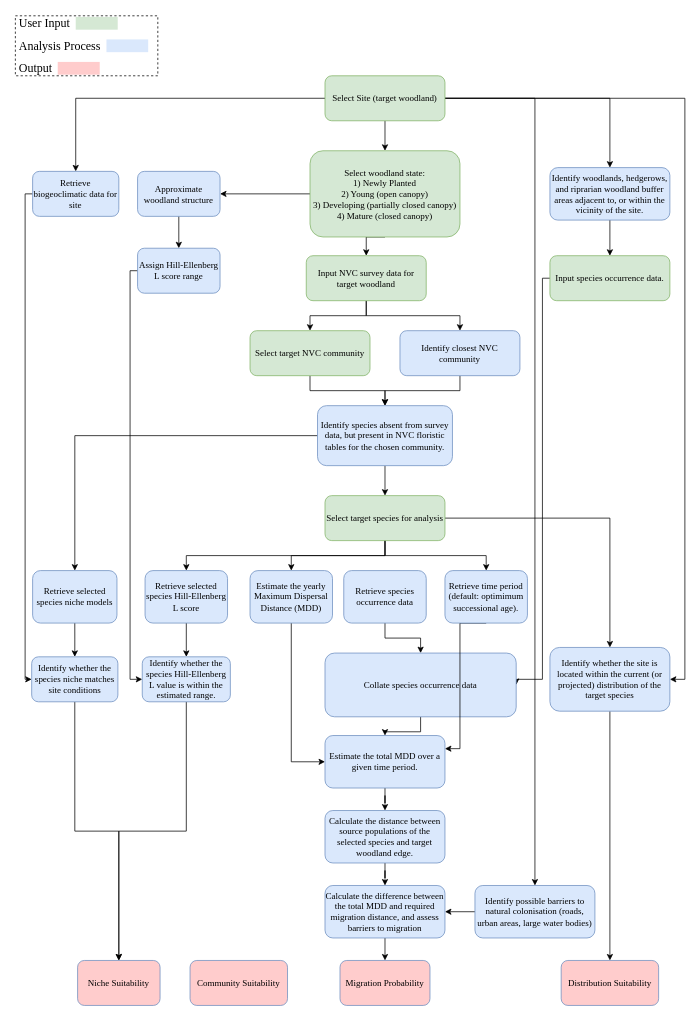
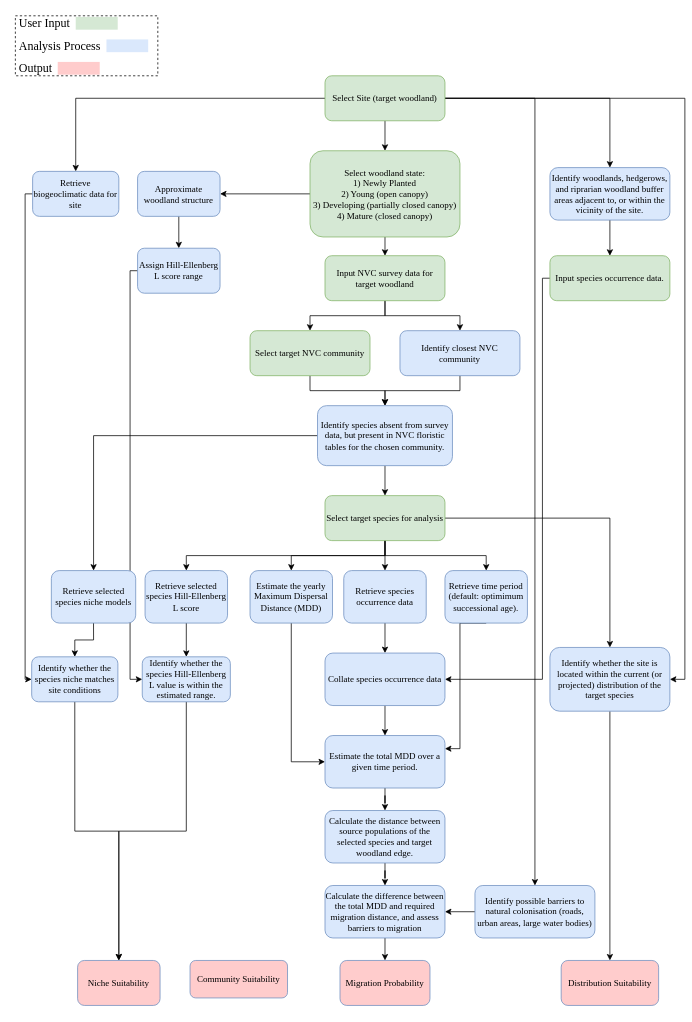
node "Input NVC survey data for target woodland": moved (366, 278) -> (385, 278)
edge "Select target species for analysis" -> "Retrieve species occurrence data": added
node "Retrieve selected species niche models": moved (75, 597) -> (94, 597)
node "Collate species occurrence data": size 191x64 -> 120x53
node "Community Suitability": size 98x45 -> 98x38
